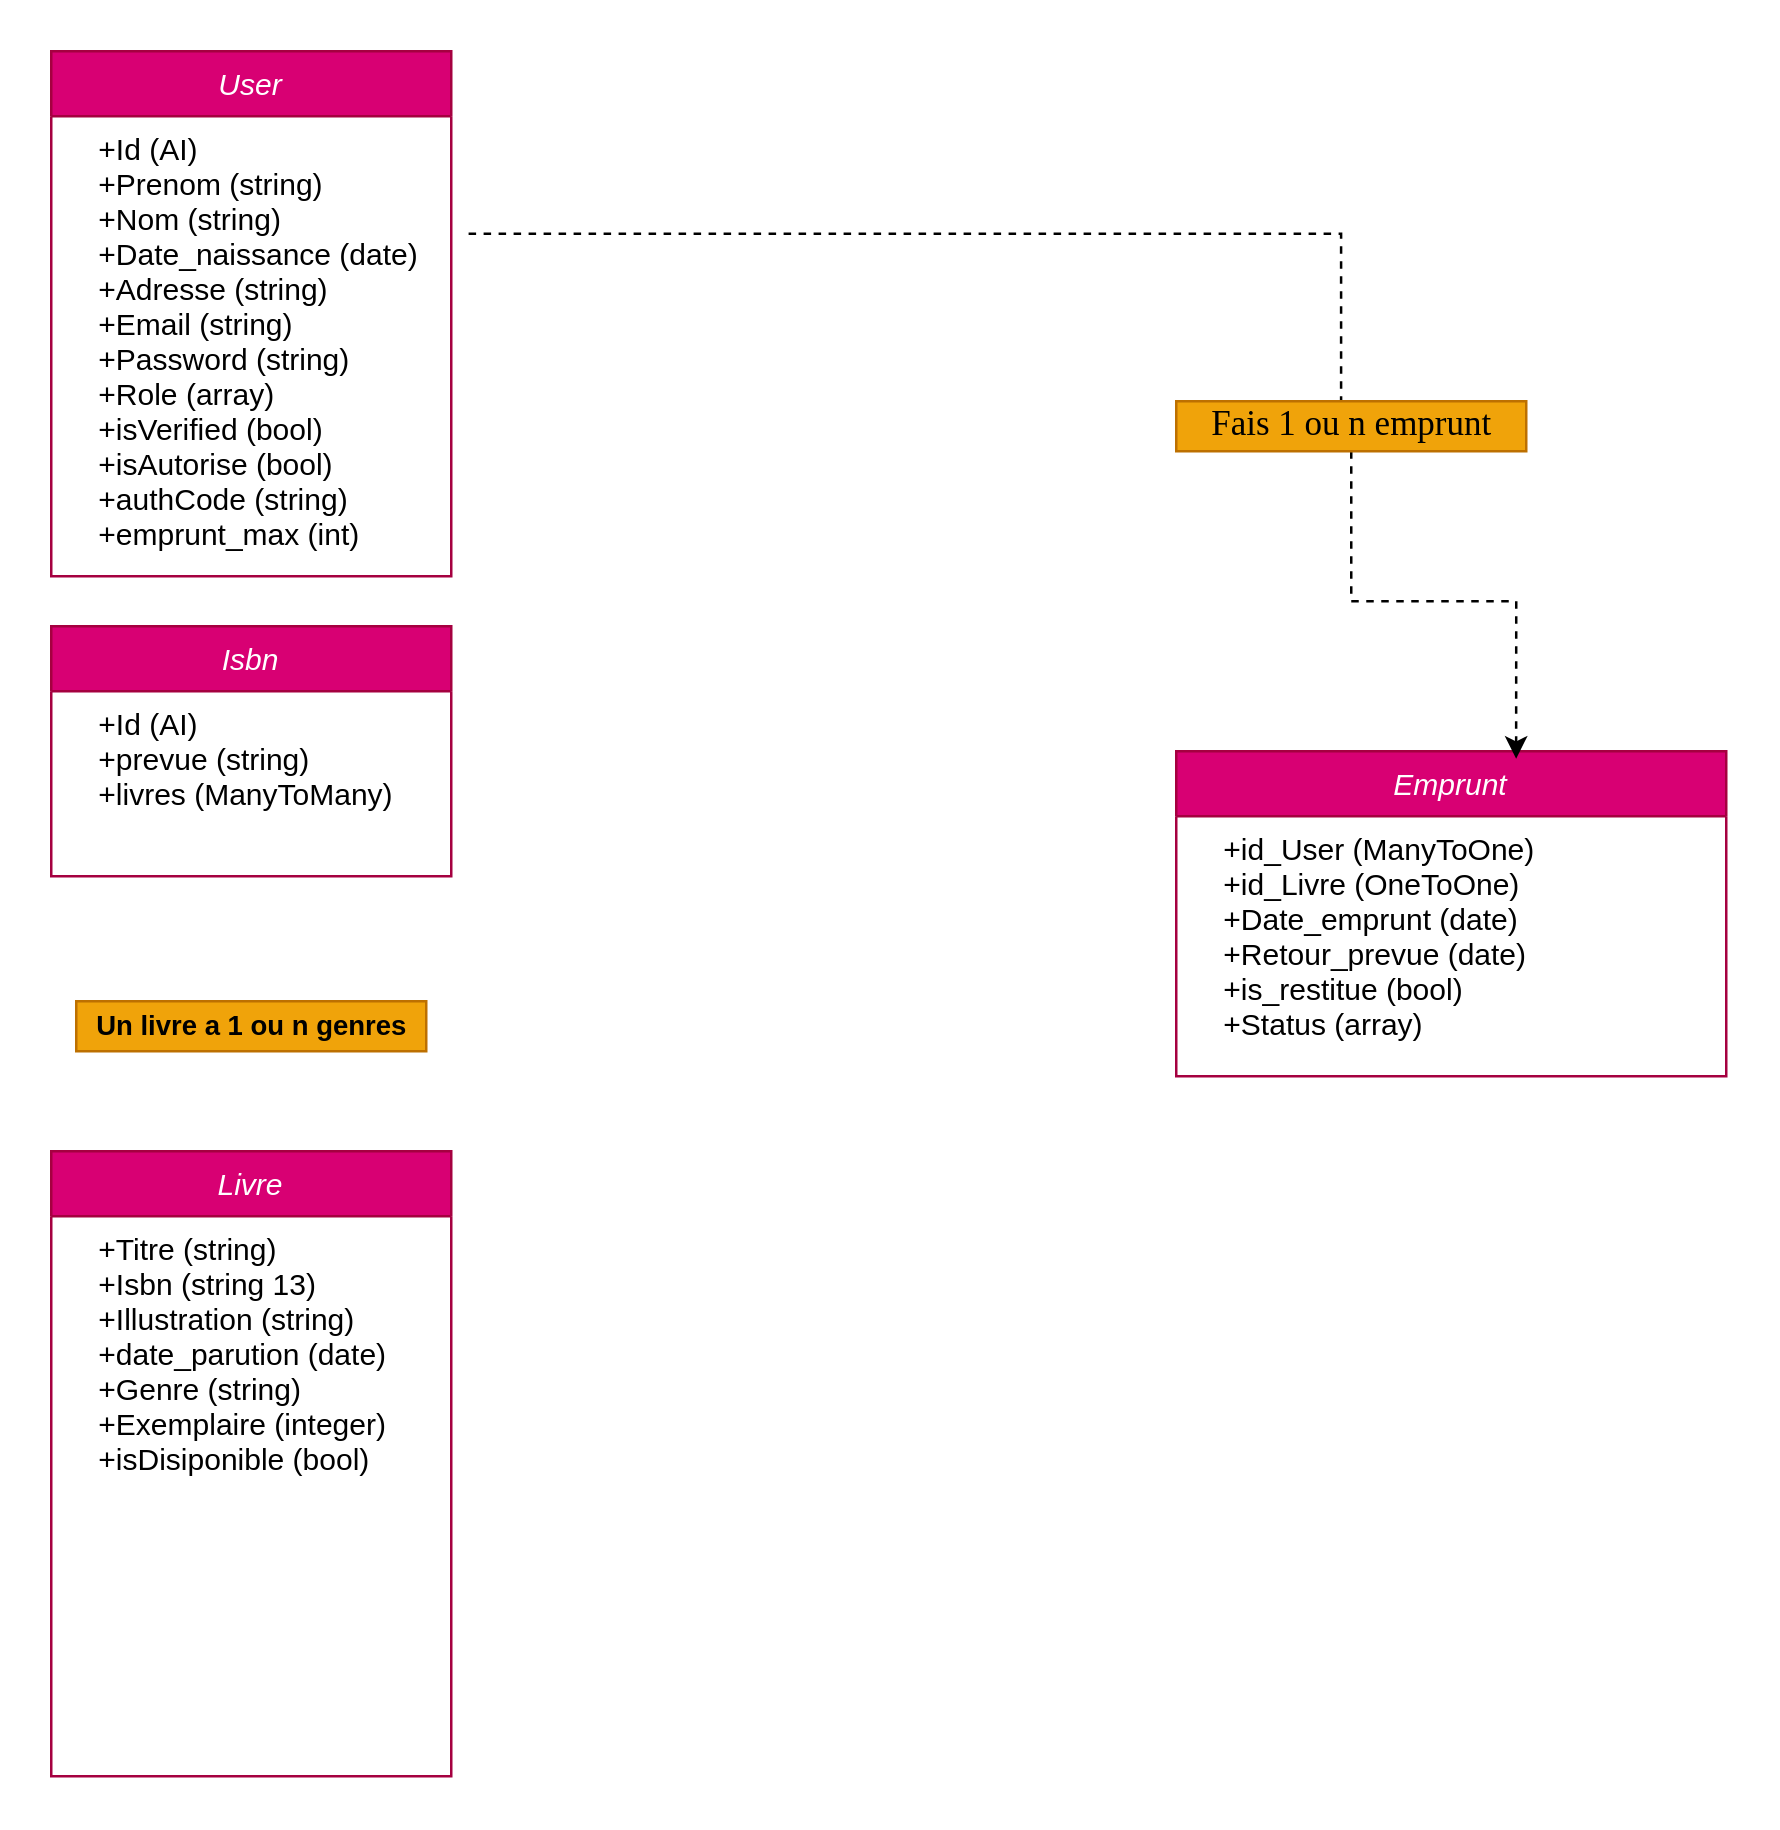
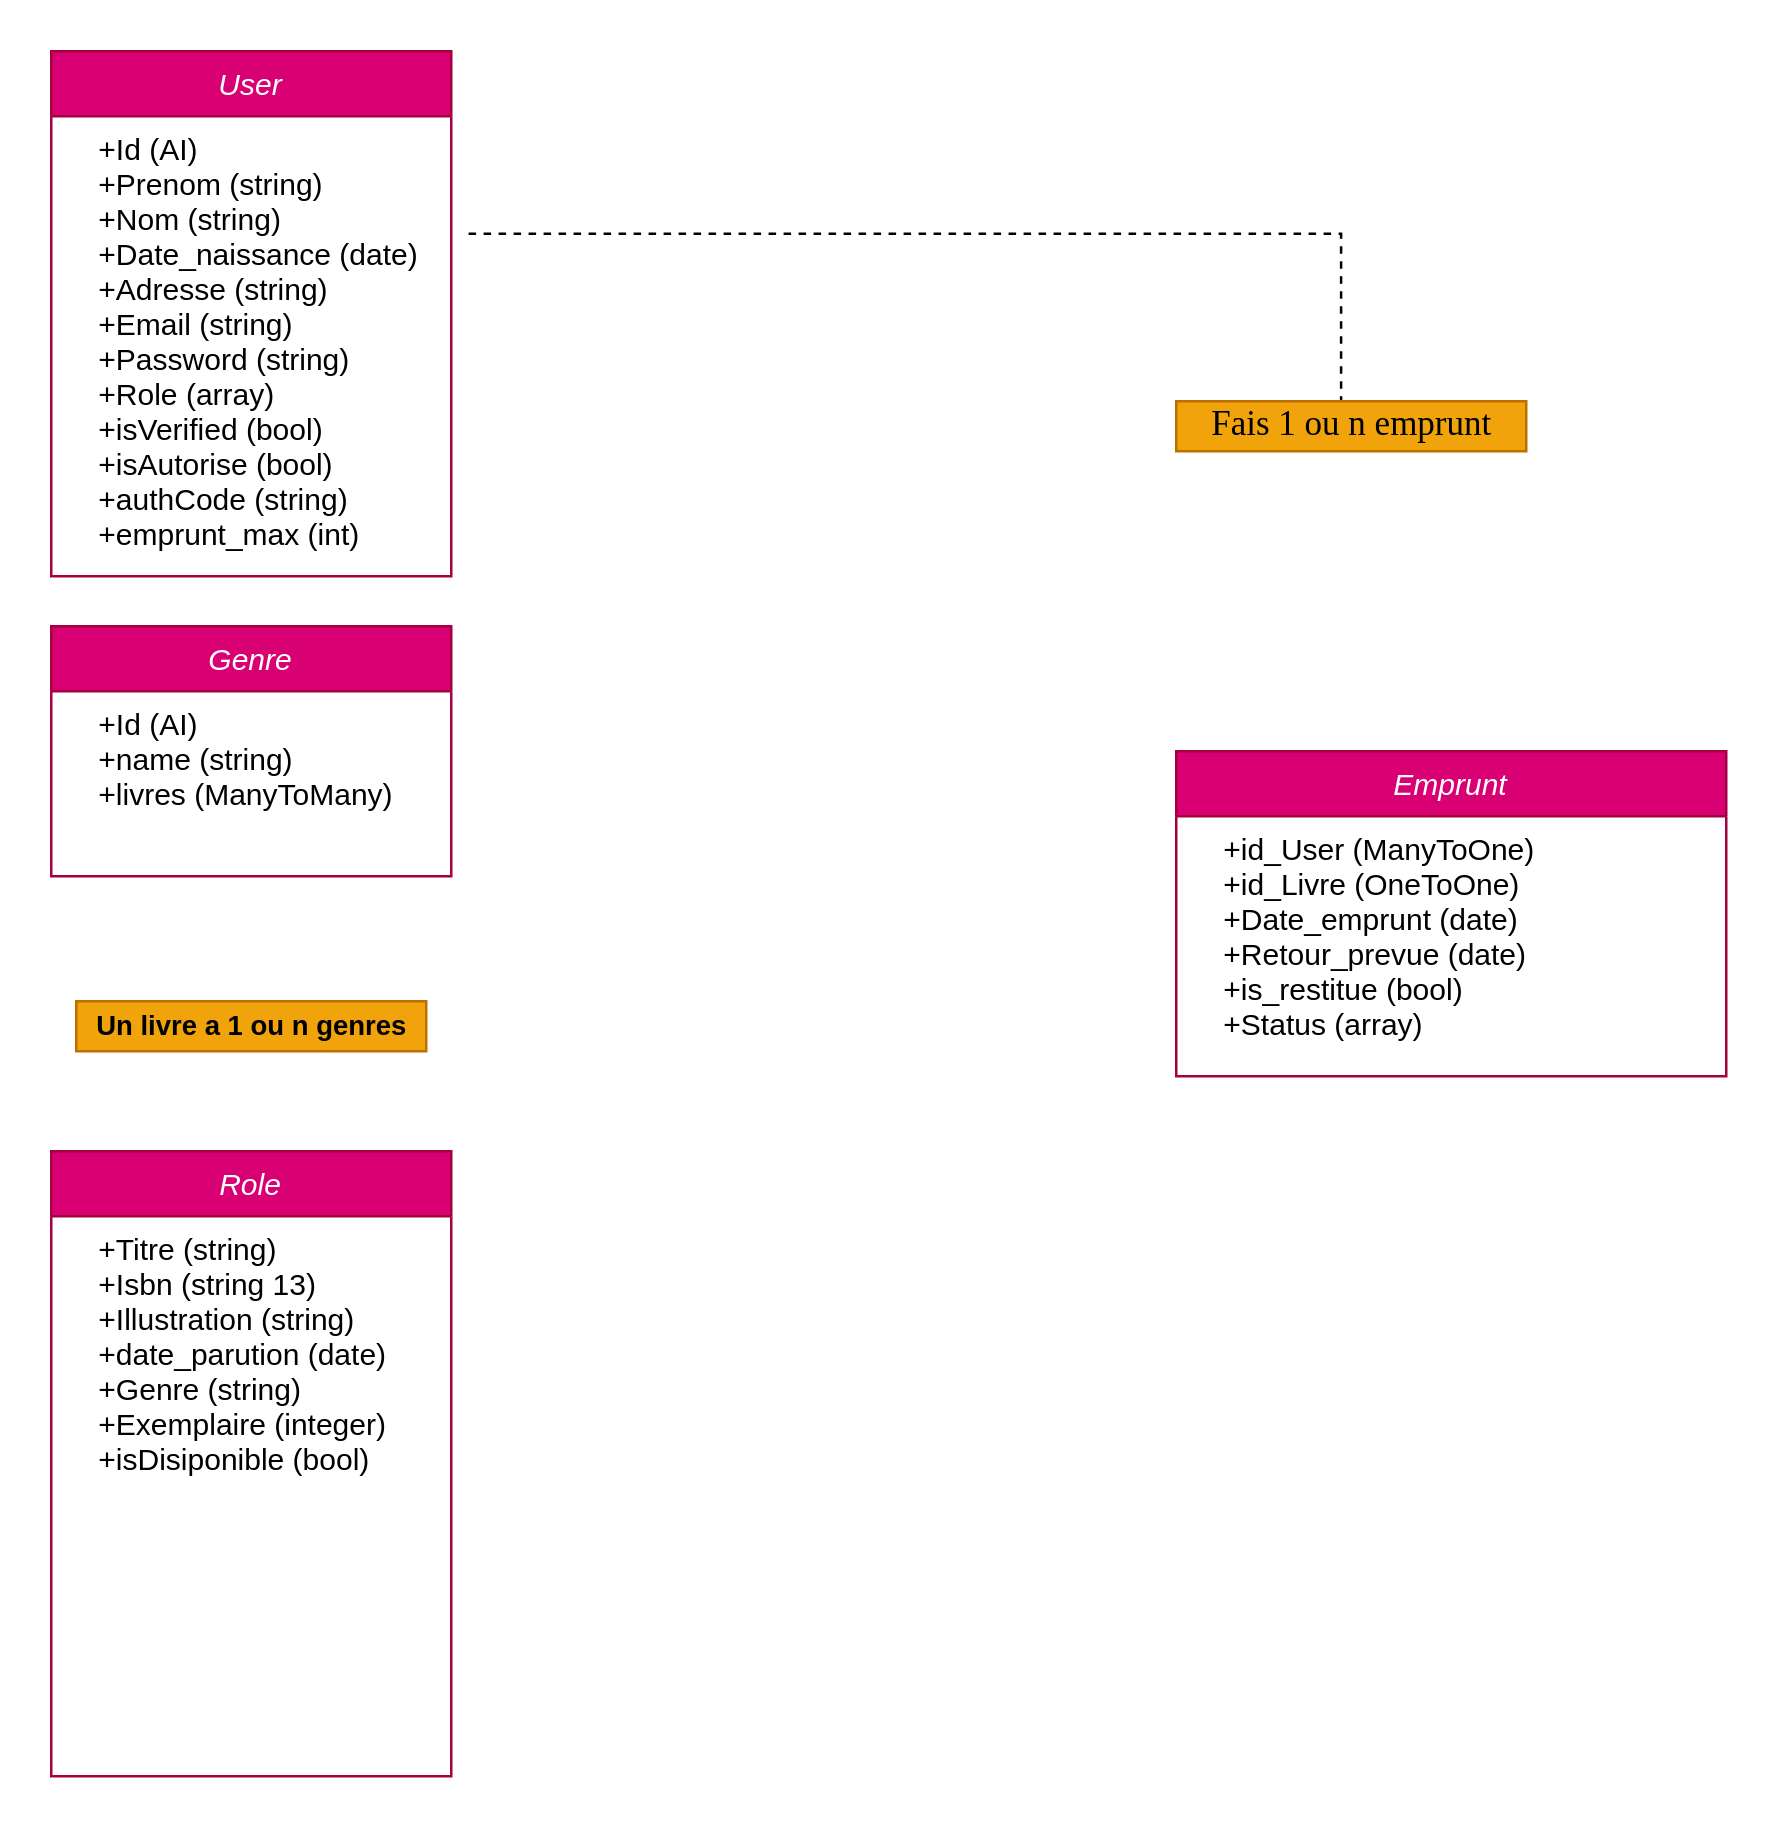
edge "Fais 1 ou n emprunt" -> "Emprunt": removed
node "Isbn": label "Isbn" -> "Genre"
node "+Id (AI) +prevue (string) +livres (ManyToMany)": label "+Id (AI) +prevue (string) +livres (ManyToMany)" -> "+Id (AI) +name (string) +livres (ManyToMany)"
node "Livre": label "Livre" -> "Role"
